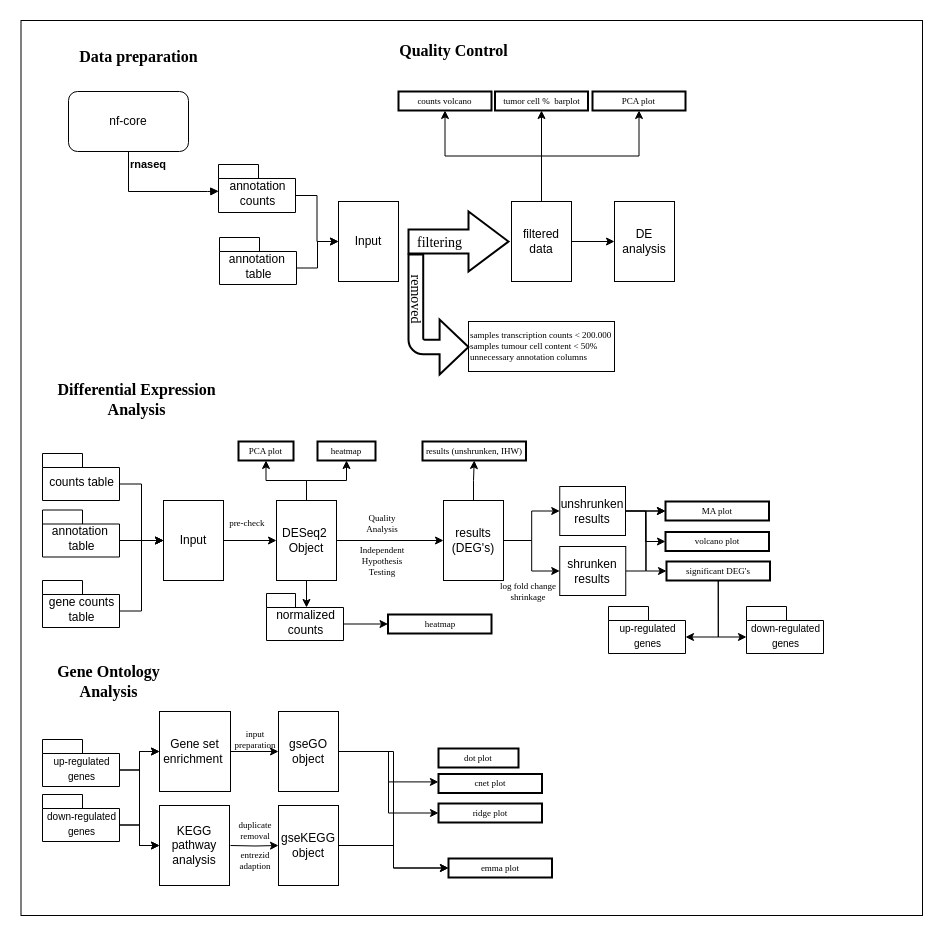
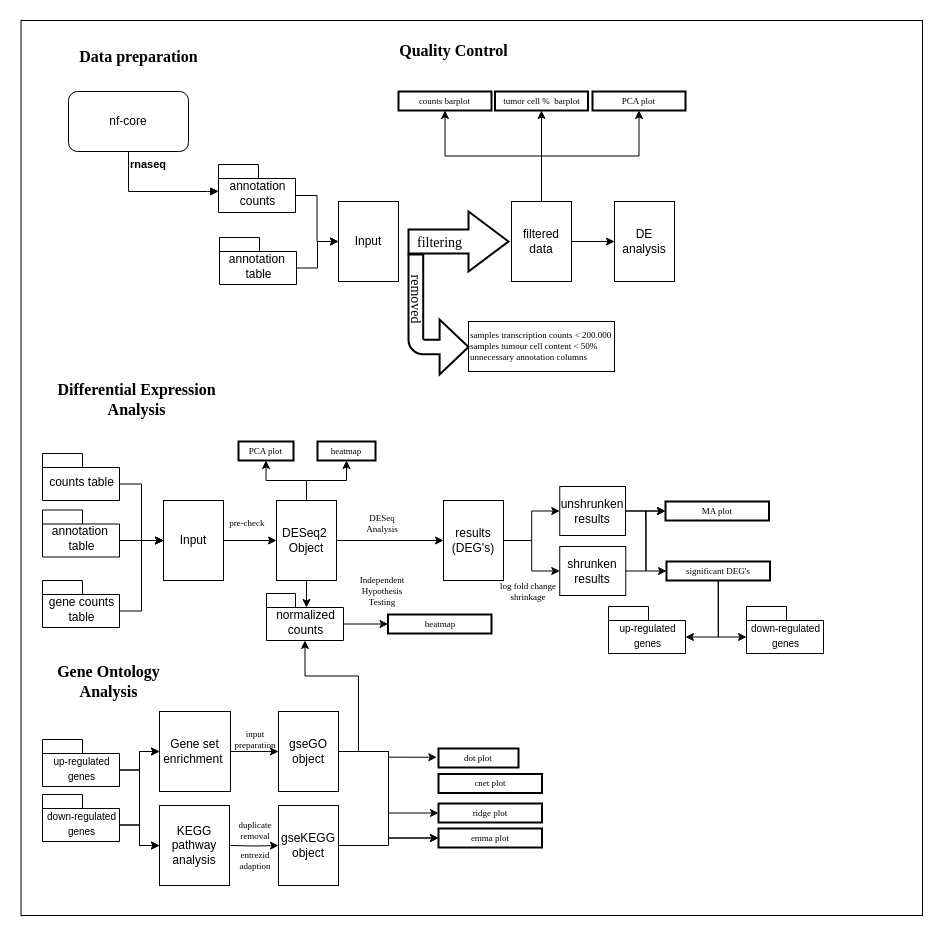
node "counts volcano": label "counts volcano" -> "counts barplot"
node "results (unshrunken, IHW)": removed
edge "results (DEG's)" -> "results (unshrunken, IHW)": removed
node "Quality Analysis": label "Quality Analysis" -> "DESeq Analysis"
edge "unshrunken results" -> "volcano plot": removed
node "volcano plot": removed
node "Independent Hypothesis Testing": moved (382, 562) -> (382, 592)
edge "gseGO object" -> "dot plot": added
edge "gseGO object" -> "cnet plot": now "gseGO object" -> "normalized counts"
node "emma plot": moved (500, 868) -> (490, 838)
